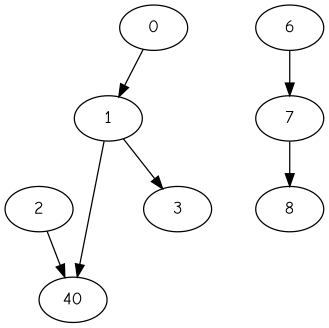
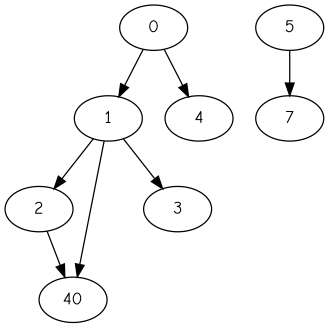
node "6": label "6" -> "5"
node "4": added
edge "1" -> "2": added
node "8": removed
